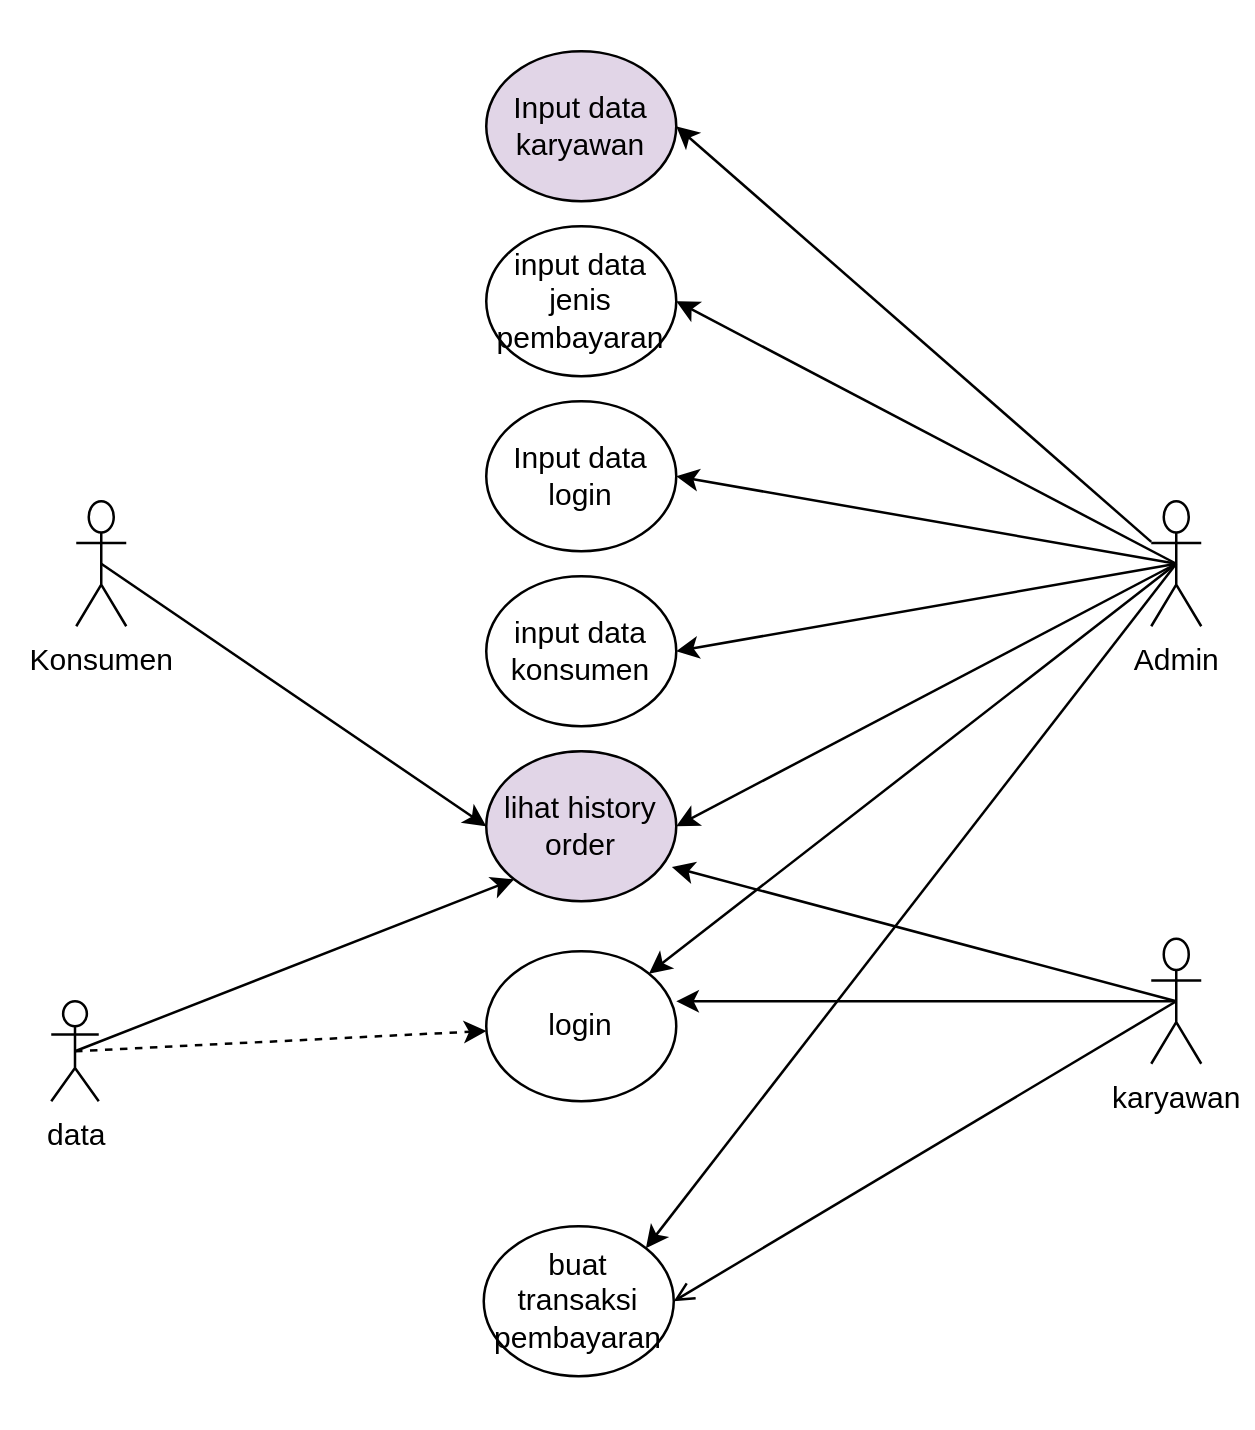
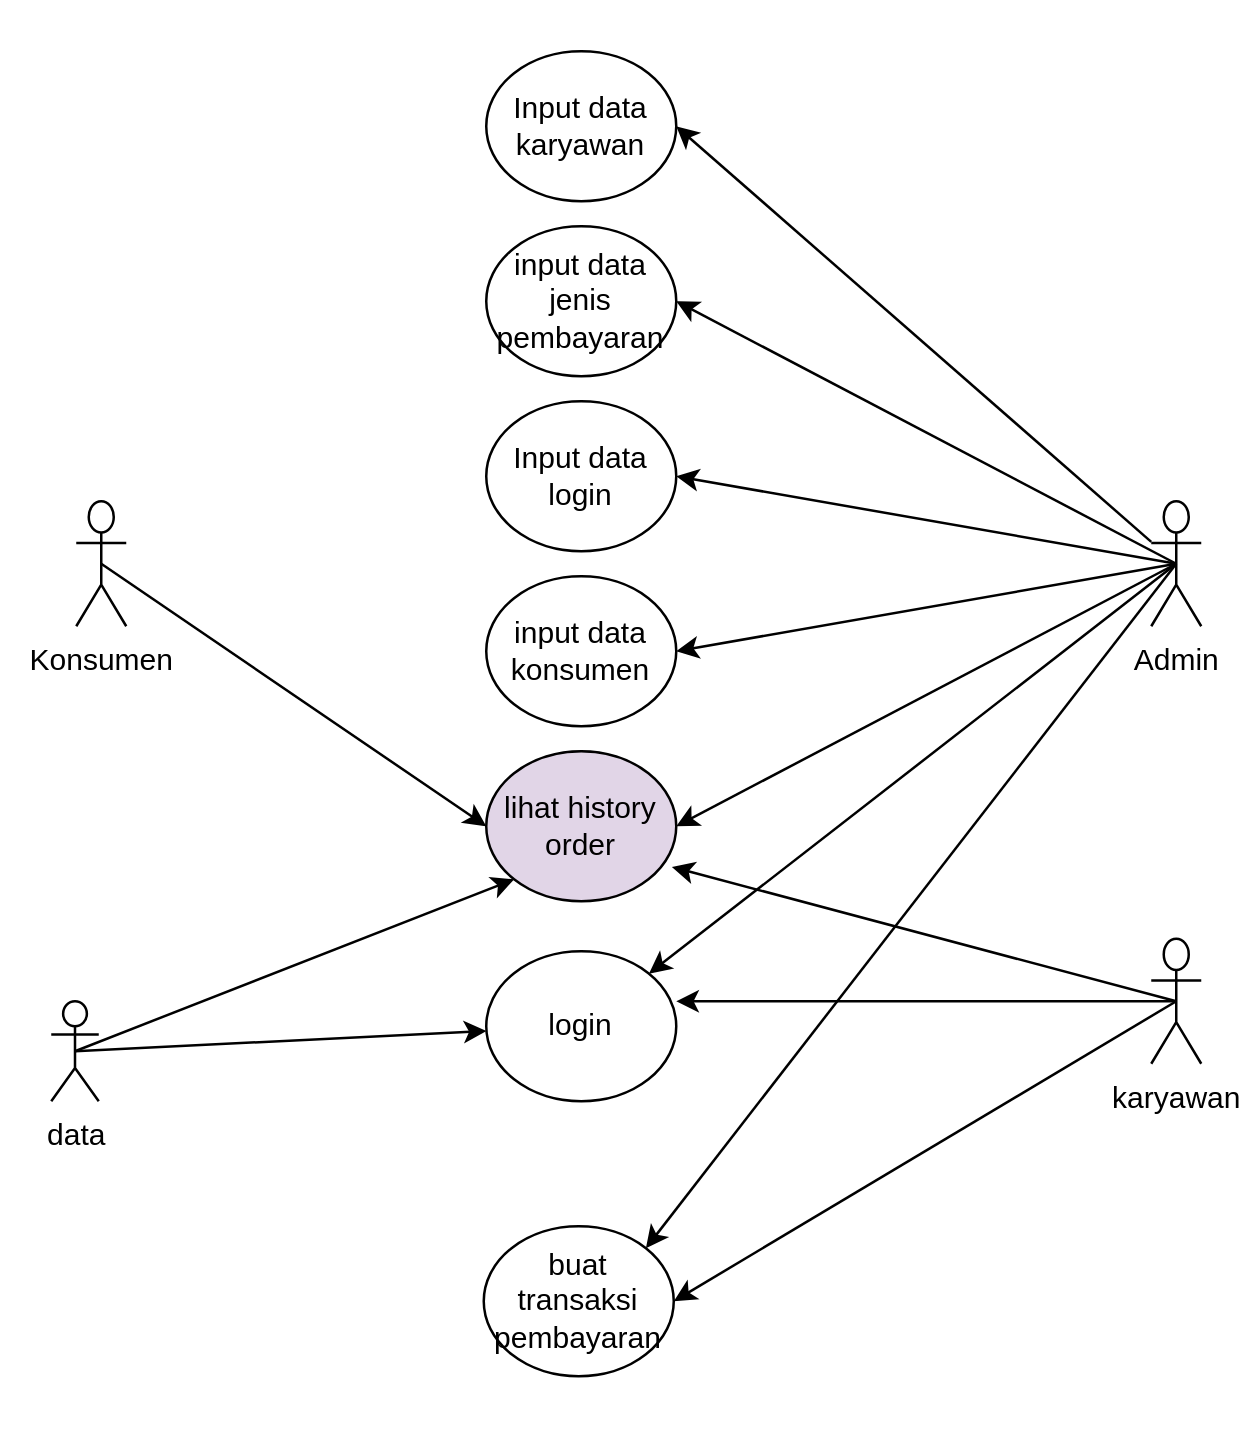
node "Input data karyawan": fillcolor #e1d5e7 -> #ffffff
edge "data" -> "login": style dashed -> solid
edge "karyawan" -> "buat transaksi pembayaran": arrowhead open -> classic
